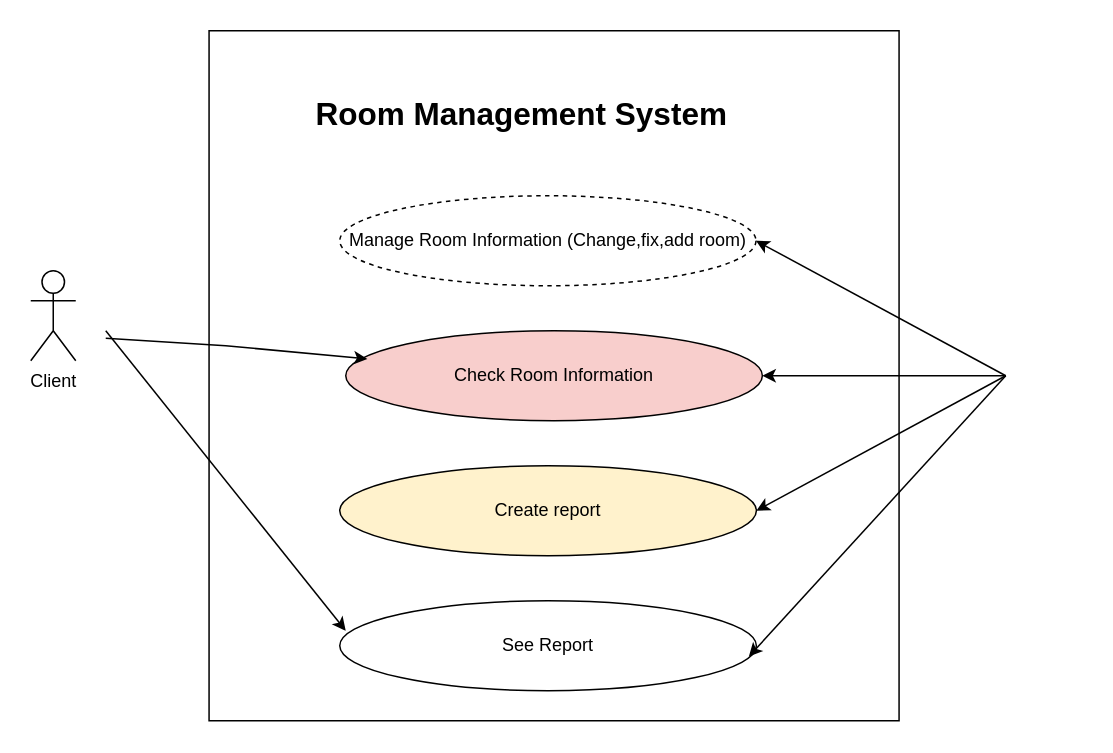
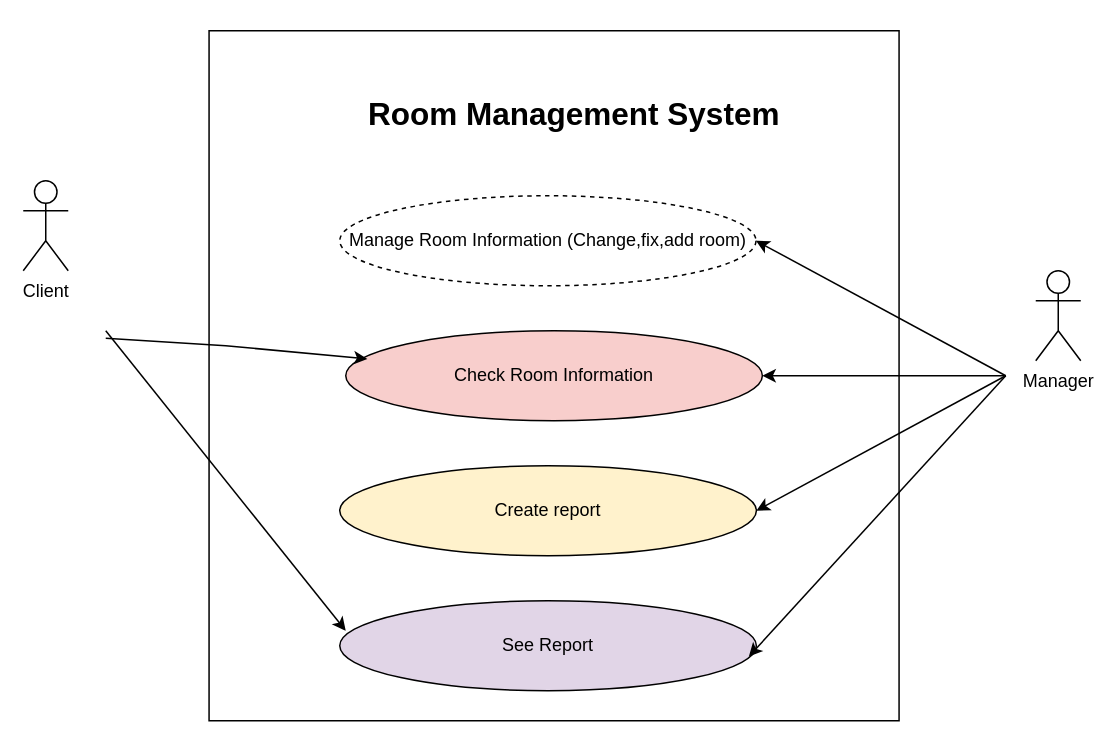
node "Room Management System": moved (522, 113) -> (575, 113)
node "Client": moved (53, 316) -> (46, 226)
node "Manager": added
node "See Report": fillcolor #ffffff -> #e1d5e7
